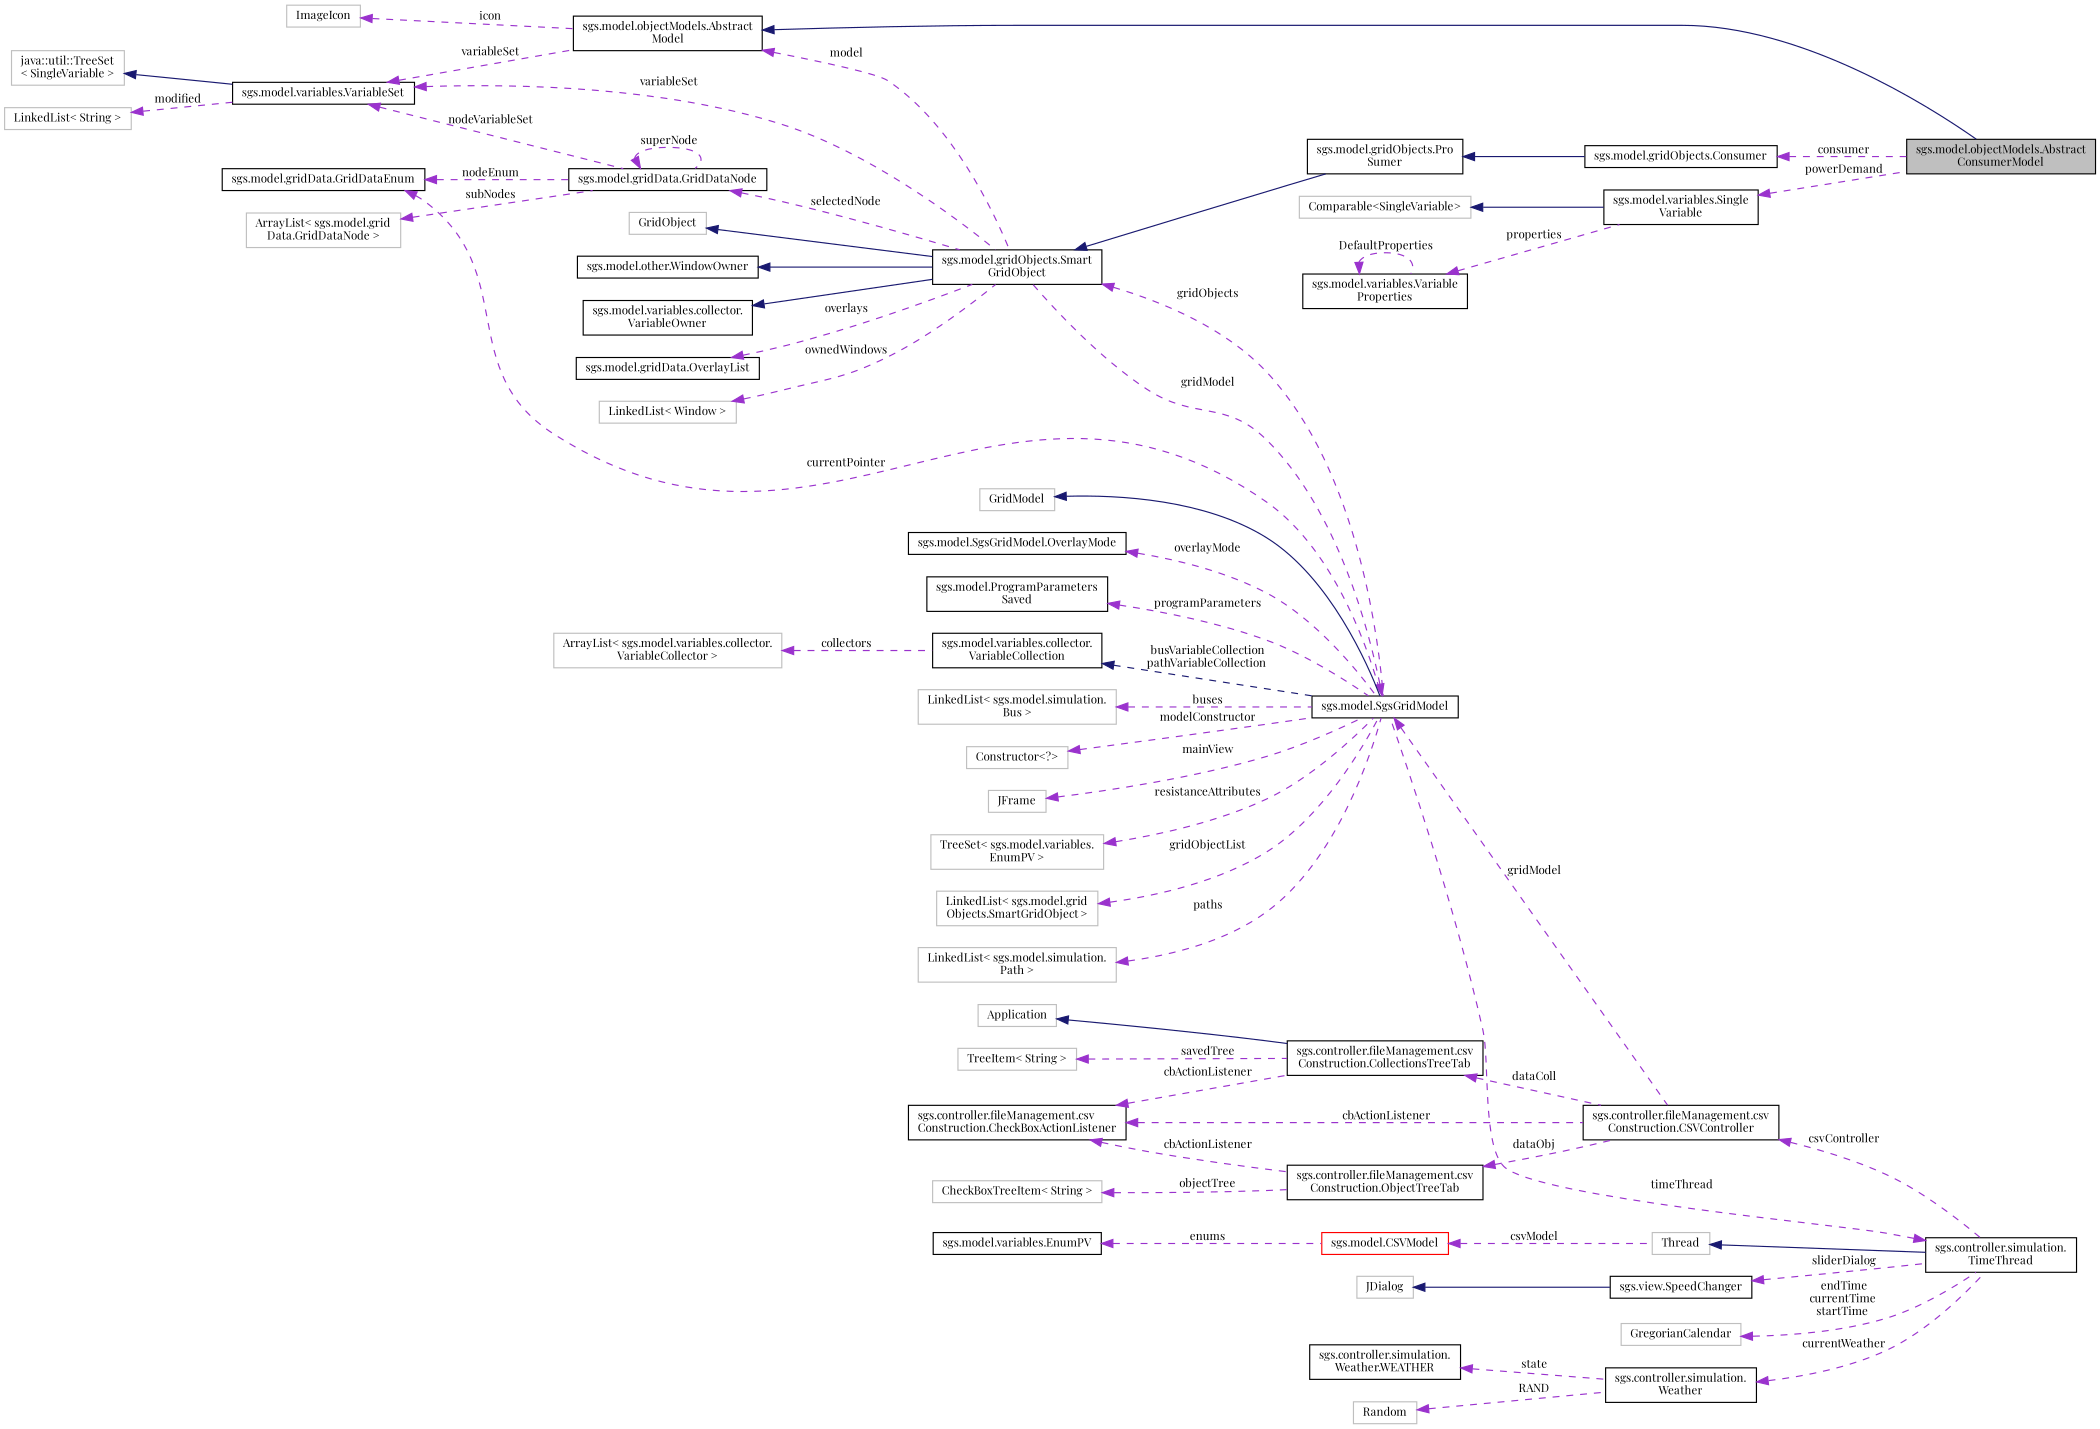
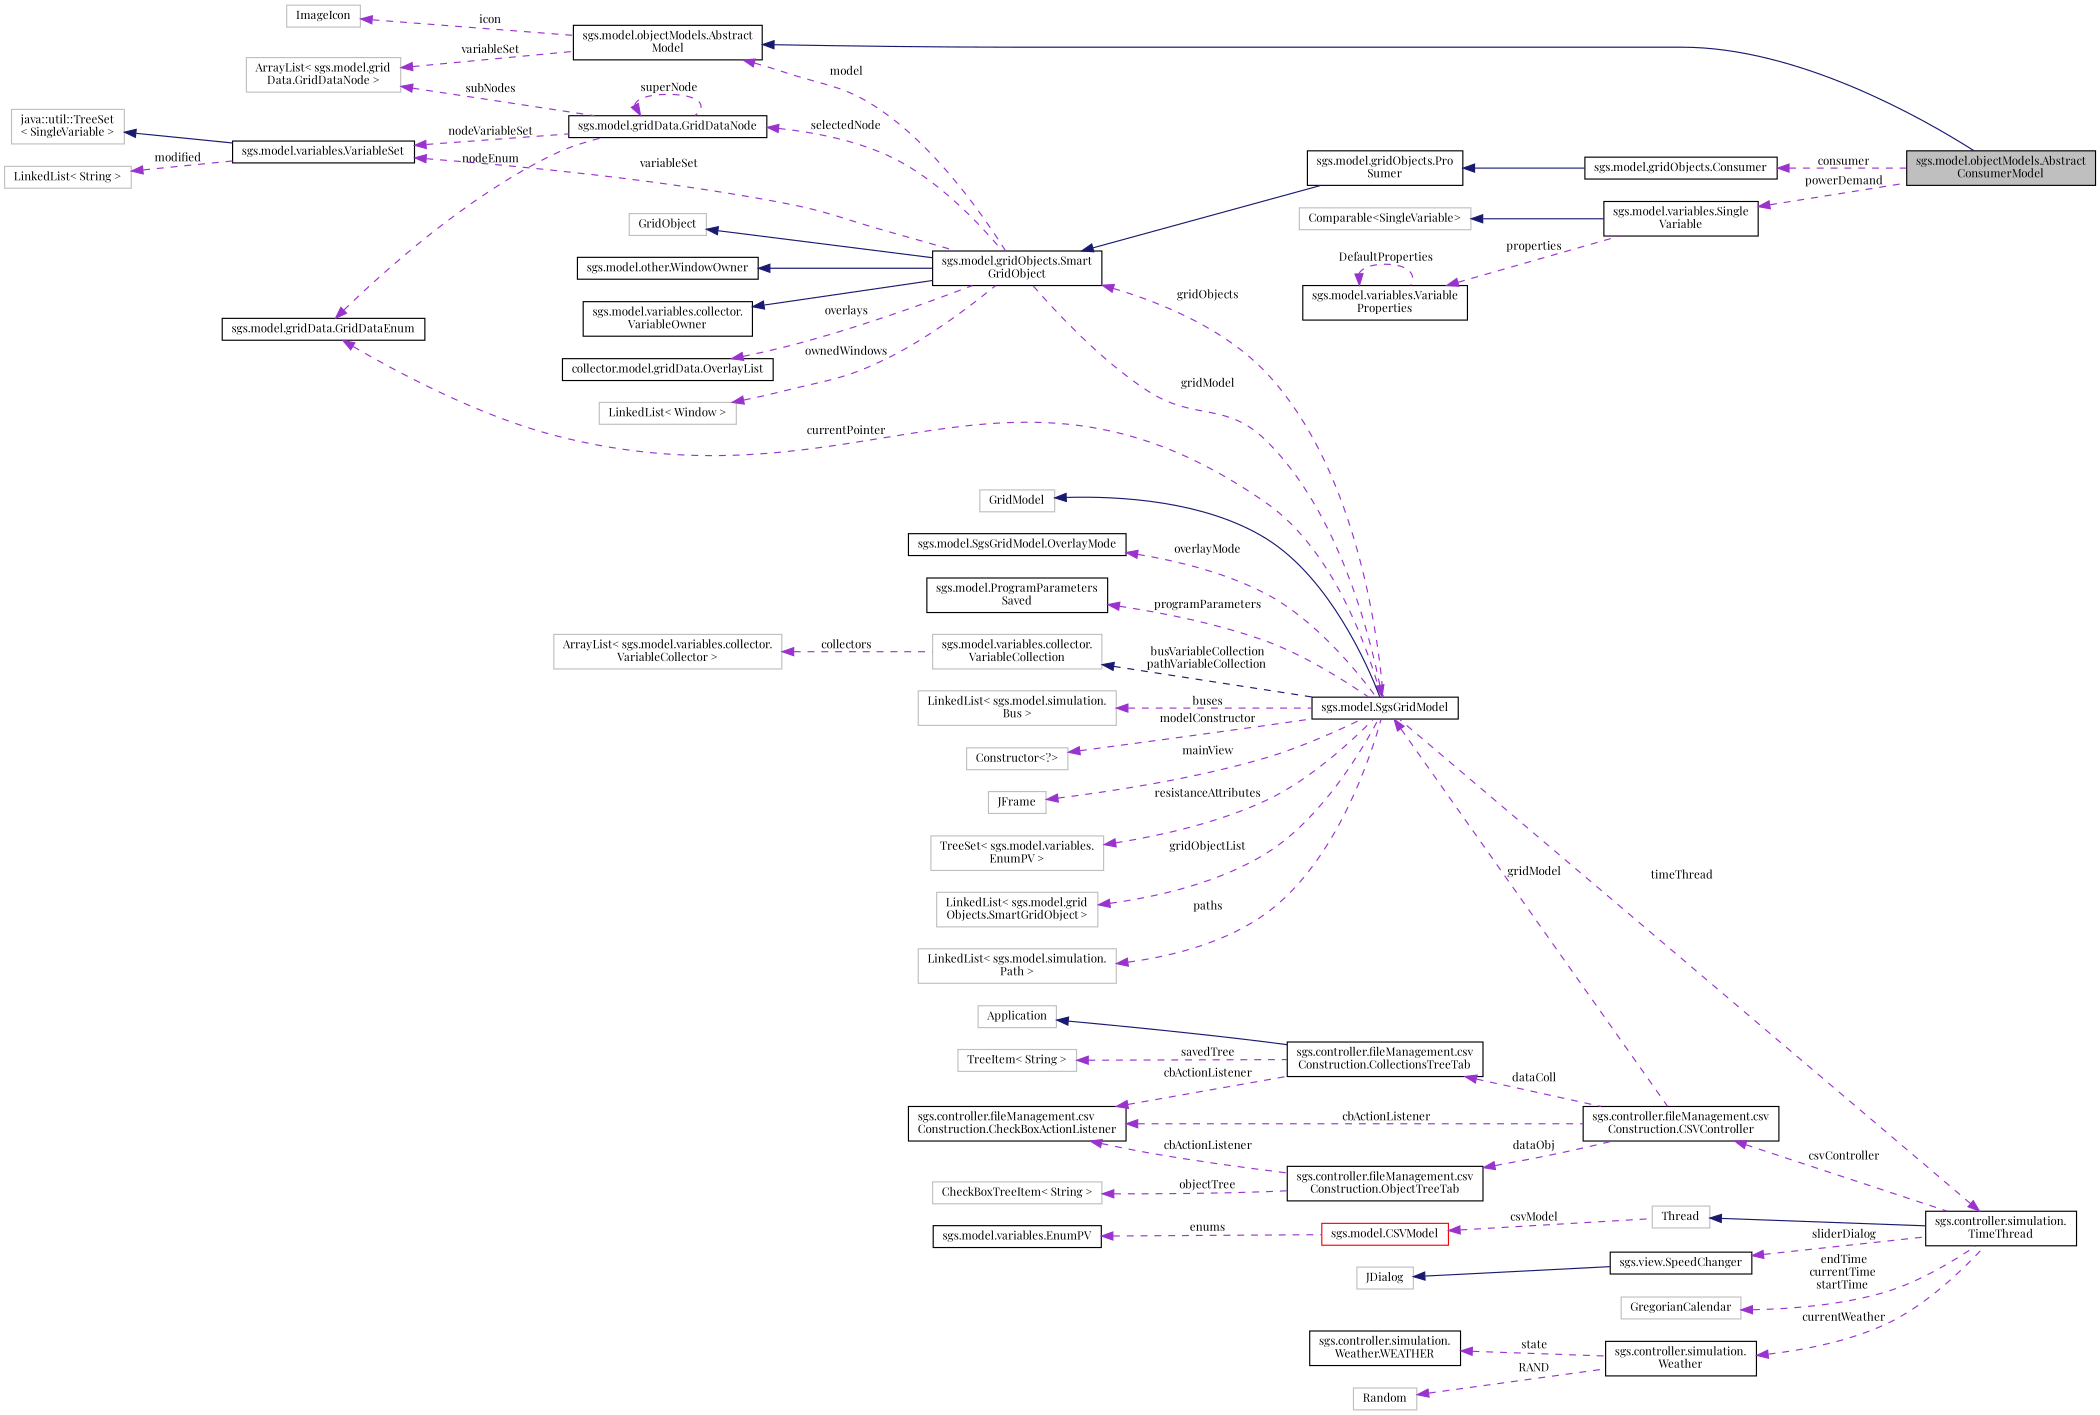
edge "sgs.model.objectModels.Abstract Model" -> "sgs.model.variables.VariableSet": now "sgs.model.objectModels.Abstract Model" -> "ArrayList< sgs.model.grid Data.GridDataNode >"
node "sgs.model.gridData.OverlayList": label "sgs.model.gridData.OverlayList" -> "collector.model.gridData.OverlayList"
node "sgs.model.variables.collector. VariableCollection": color black -> grey75
